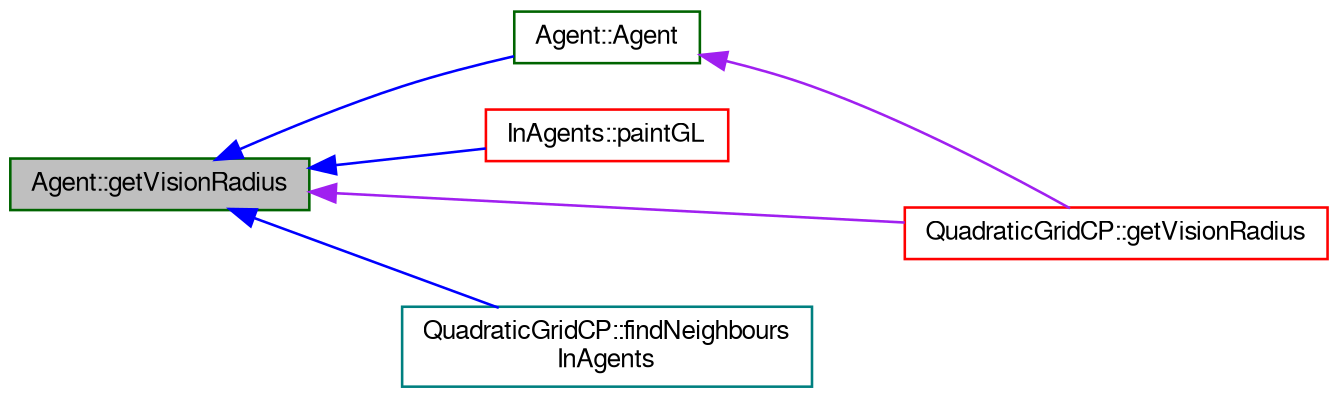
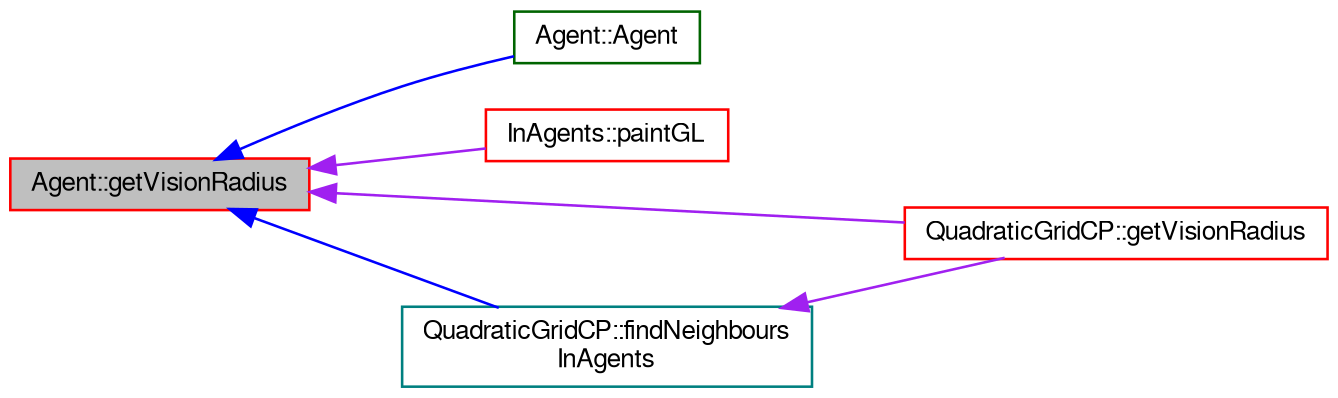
edge "QuadraticGridCP::getVisionRadius" -> "Agent::Agent": now "QuadraticGridCP::getVisionRadius" -> "QuadraticGridCP::findNeighbours InAgents"
edge "InAgents::paintGL" -> "Agent::getVisionRadius": color blue -> purple
node "Agent::getVisionRadius": color darkgreen -> red
